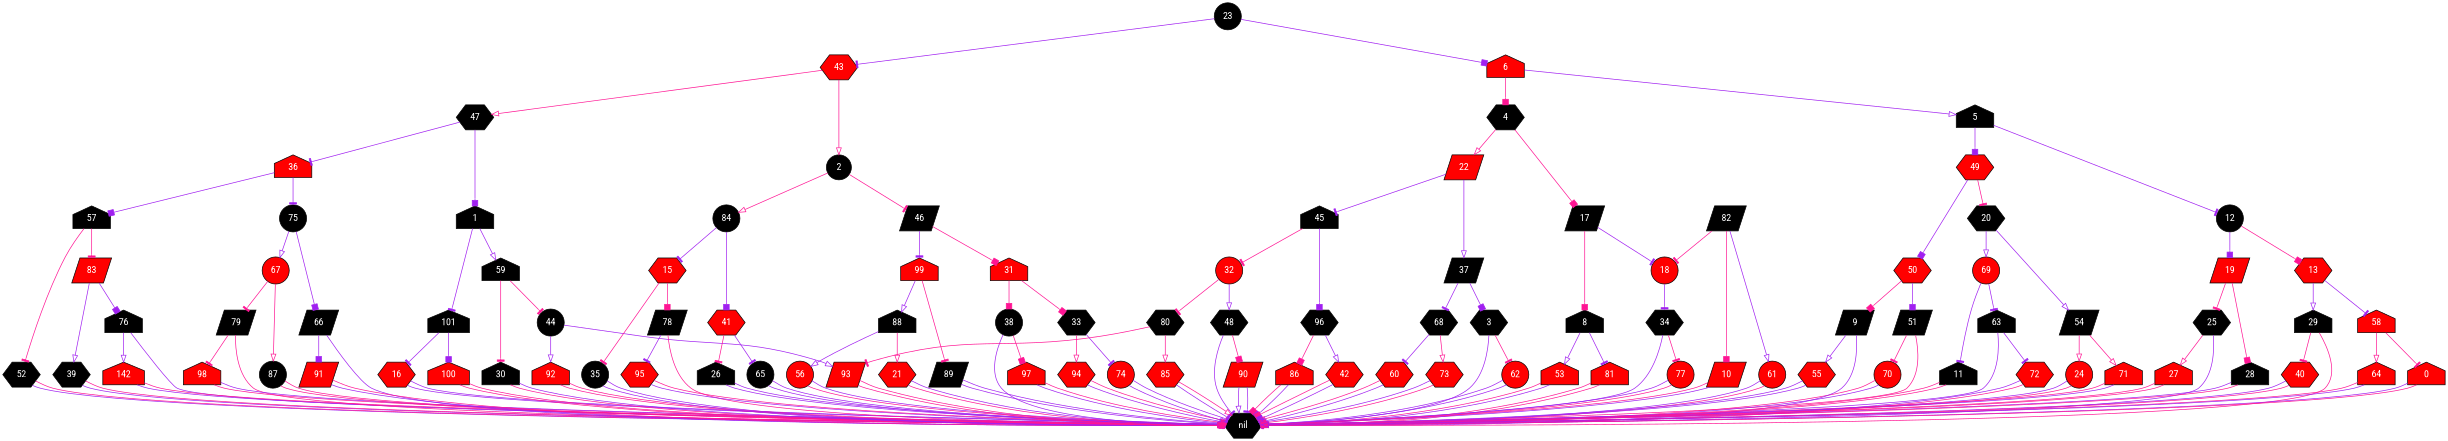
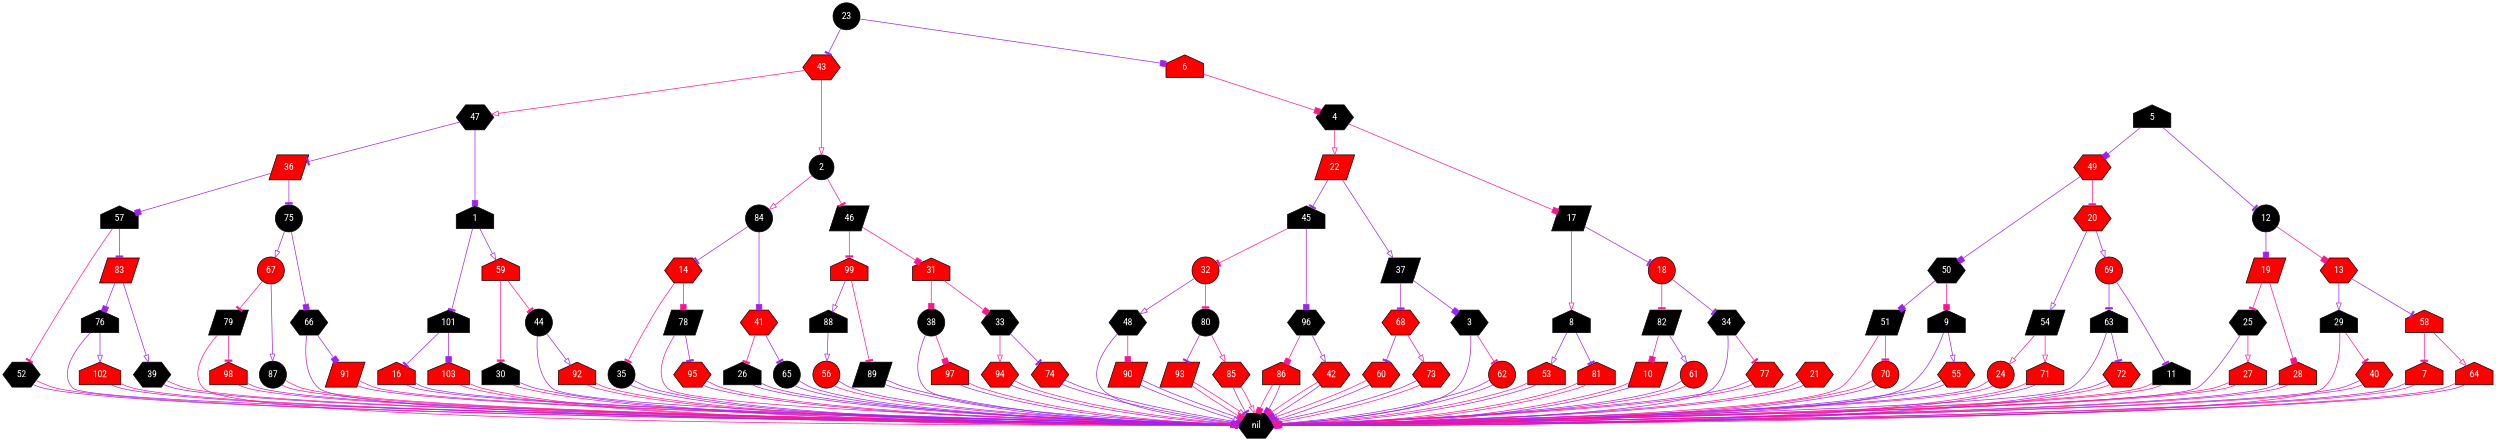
edge "6" -> "5": removed
node "36": shape house -> parallelogram
node "20": fillcolor black -> red
edge "57" -> "83": color deeppink -> purple
edge "46" -> "99": color purple -> deeppink
edge "82" -> "18": reversed
edge "17" -> "8": arrowhead box -> onormal
node "59": fillcolor black -> red
node "15": label "15" -> "14"
node "50": fillcolor red -> black
edge "67" -> "87": color deeppink -> purple
node "66": shape parallelogram -> hexagon
node "80": shape hexagon -> circle
node "68": fillcolor black -> red
node "9": shape parallelogram -> house
edge "44" -> "93": now "44" -> "nil"
edge "80" -> "93": color deeppink -> purple
edge "88" -> "21": removed
node "142": label "142" -> "102"
node "16": shape hexagon -> house
node "100": label "100" -> "103"
node "74": shape circle -> hexagon
node "77": shape circle -> hexagon
node "28": fillcolor black -> red
node "0": label "0" -> "7"
